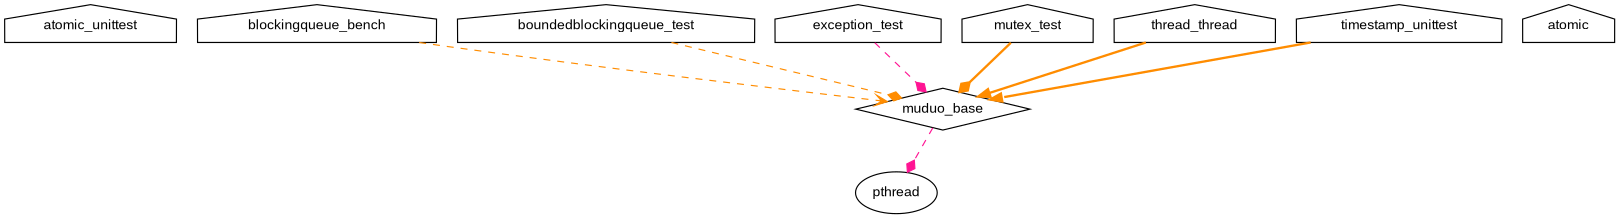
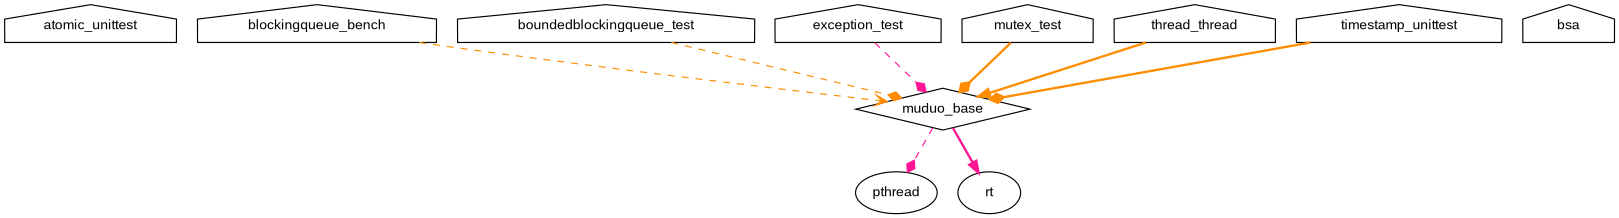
node "atomic": label "atomic" -> "bsa"
edge "timestamp_unittest" -> "muduo_base": arrowhead normal -> diamond
node "rt": added
